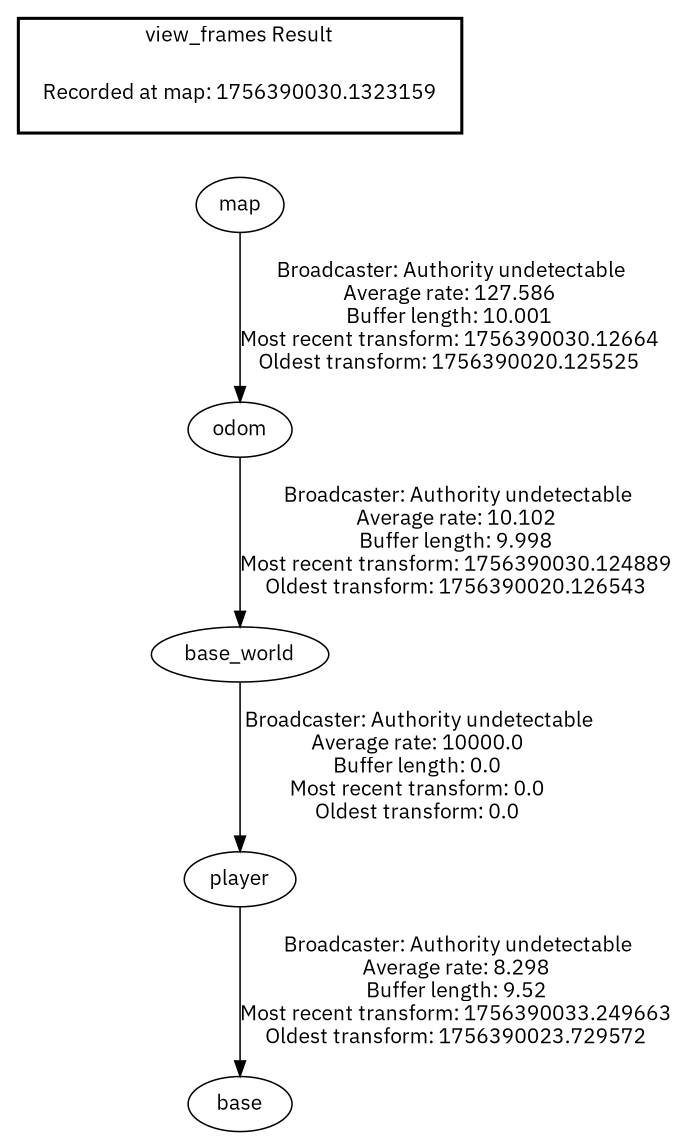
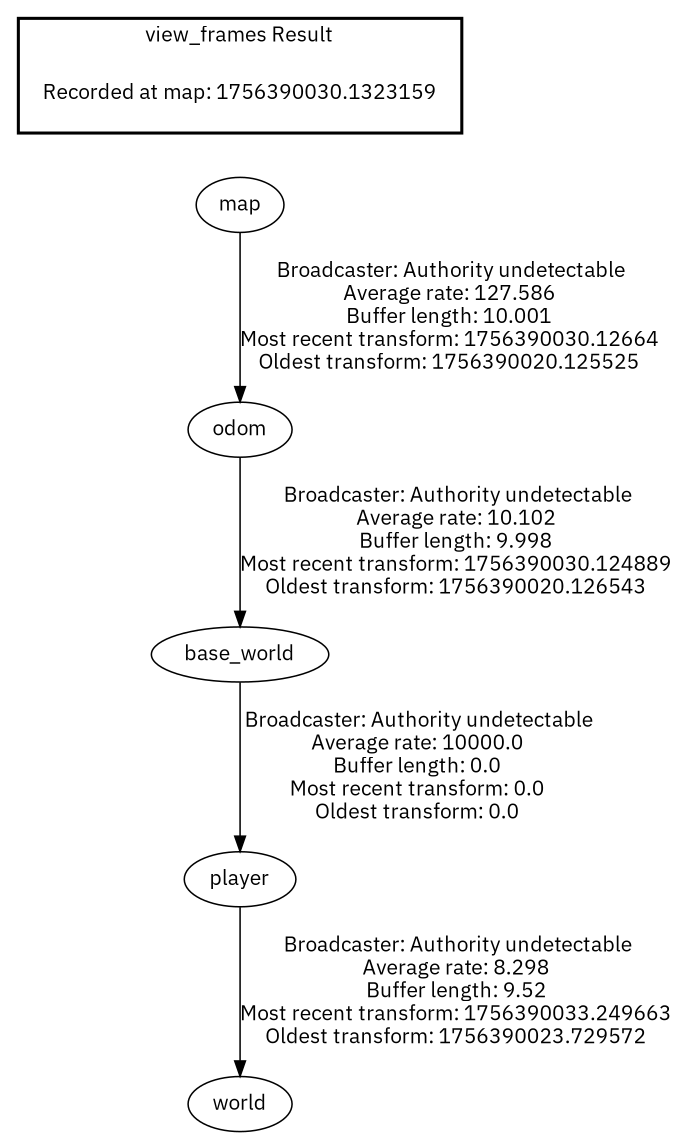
node "base": label "base" -> "world"
